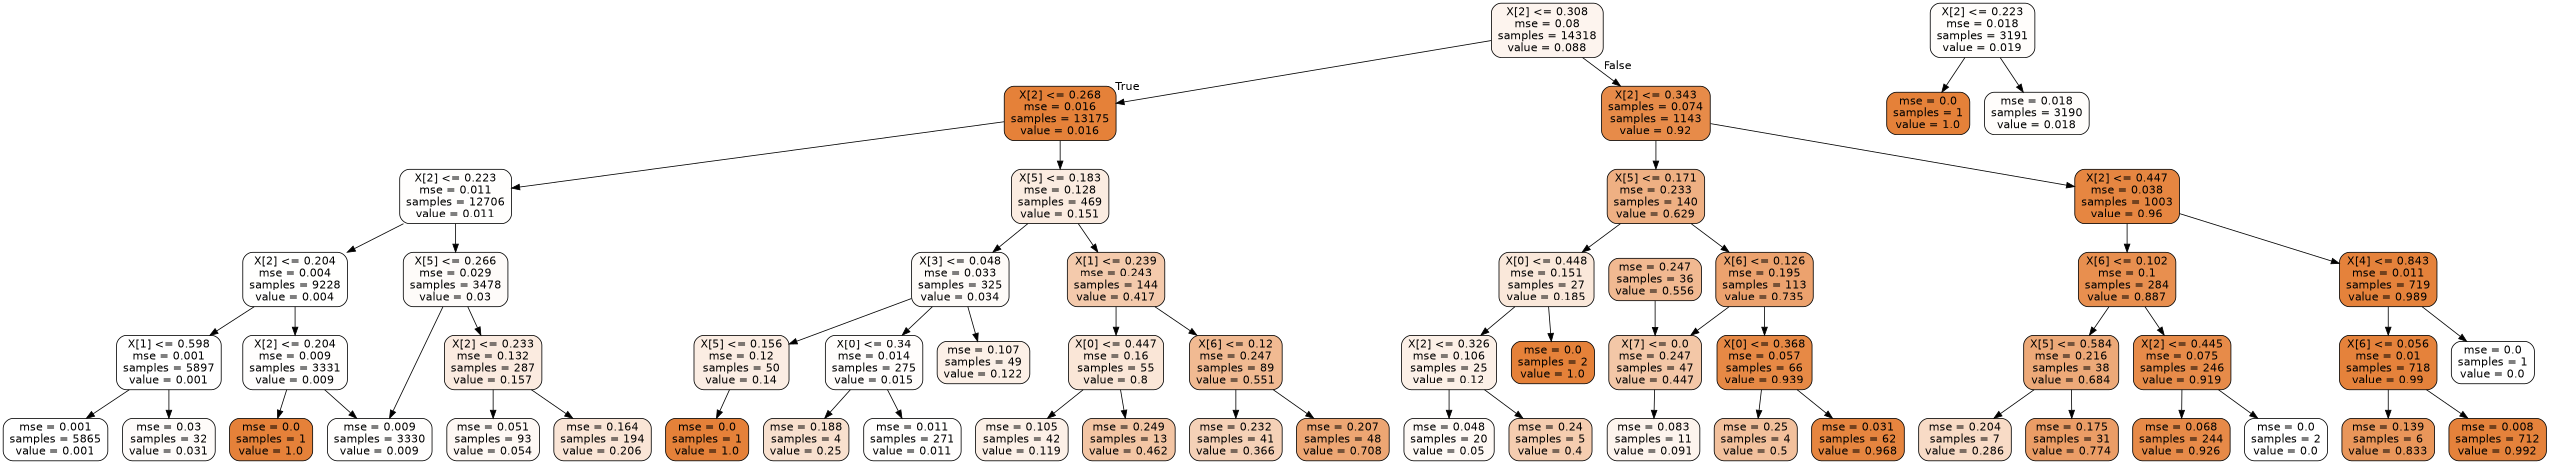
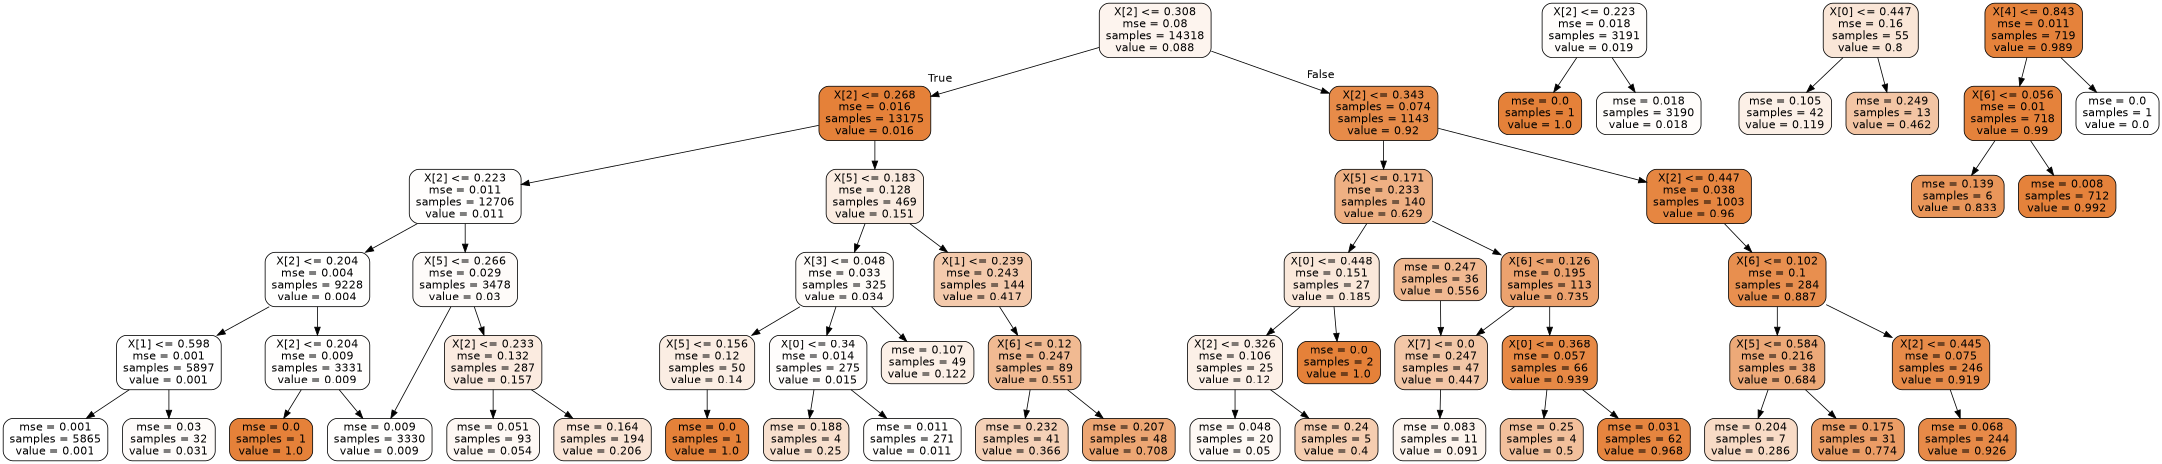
edge "X[2] <= 0.447 mse = 0.038 samples = 1003 value = 0.96" -> "X[4] <= 0.843 mse = 0.011 samples = 719 value = 0.989": removed
edge "X[1] <= 0.239 mse = 0.243 samples = 144 value = 0.417" -> "X[0] <= 0.447 mse = 0.16 samples = 55 value = 0.8": removed
node "mse = 0.0 samples = 2 value = 0.0": removed
